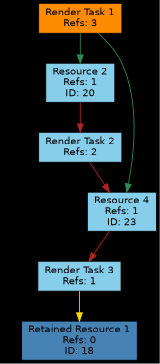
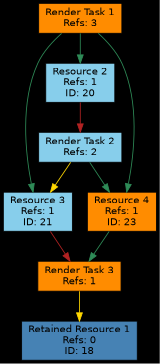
edge "Render Task 2 Refs: 2" -> "Resource 4 Refs: 1 ID: 23": color firebrick -> seagreen
node "Resource 3 Refs: 1 ID: 21": added
node "Resource 4 Refs: 1 ID: 23": fillcolor skyblue -> darkorange
edge "Resource 4 Refs: 1 ID: 23" -> "Render Task 3 Refs: 1": color firebrick -> seagreen
node "Render Task 3 Refs: 1": fillcolor skyblue -> darkorange
